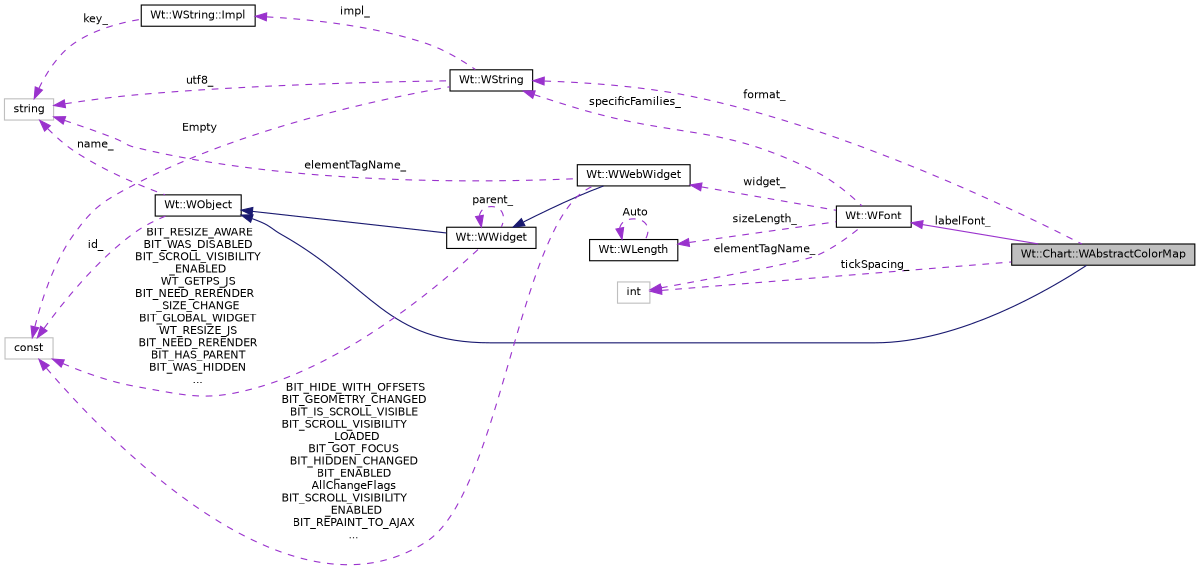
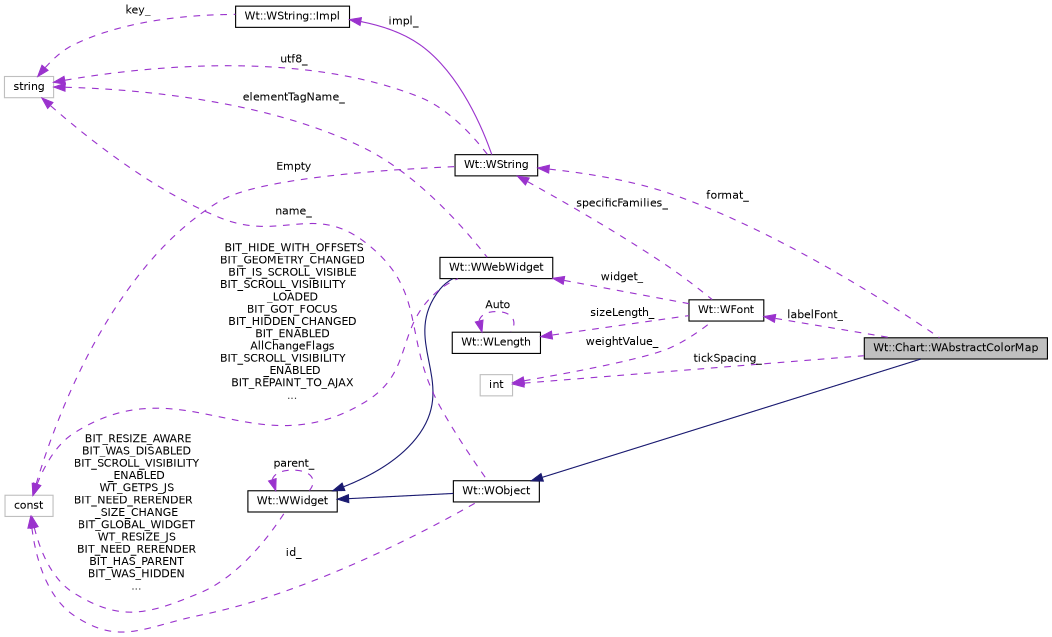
edge "Wt::WString" -> "Wt::WString::Impl": style dashed -> solid
edge "Wt::WWidget" -> "Wt::WObject": reversed
edge "Wt::Chart::WAbstractColorMap" -> "Wt::WFont": style solid -> dashed
edge "Wt::WFont" -> "int": label " elementTagName_" -> " weightValue_"
